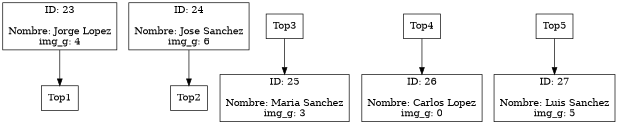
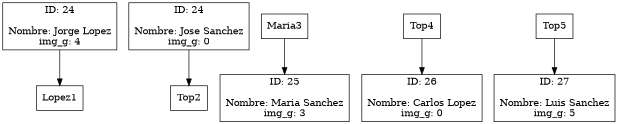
node "ID: 23 Nombre: Jorge Lopez img_g: 4": label "ID: 23 Nombre: Jorge Lopez img_g: 4" -> "ID: 24 Nombre: Jorge Lopez img_g: 4"
node "ID: 24 Nombre: Jose Sanchez img_g: 6": label "ID: 24 Nombre: Jose Sanchez img_g: 6" -> "ID: 24 Nombre: Jose Sanchez img_g: 0"
node "Top3": label "Top3" -> "Maria3"
node "Top1": label "Top1" -> "Lopez1"
